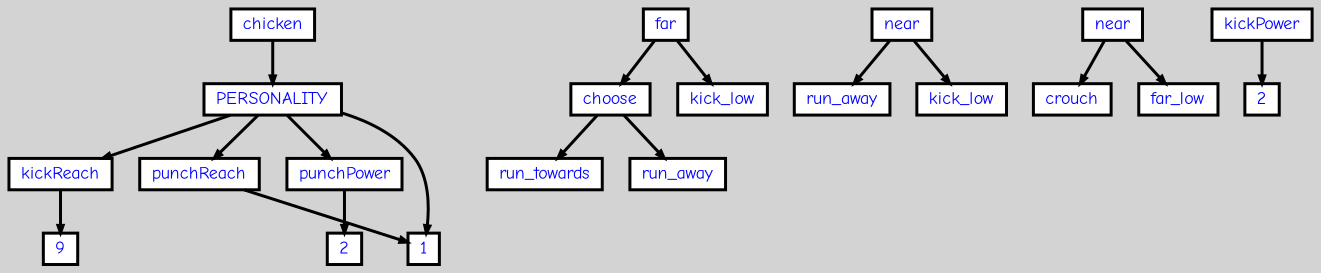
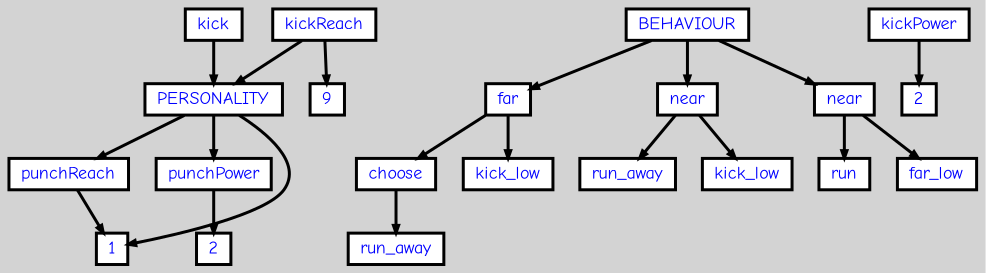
node "chicken": label "chicken" -> "kick"
node "BEHAVIOUR": added
node "crouch": label "crouch" -> "run"
edge "PERSONALITY" -> "kickReach": reversed
node "run_towards": removed
